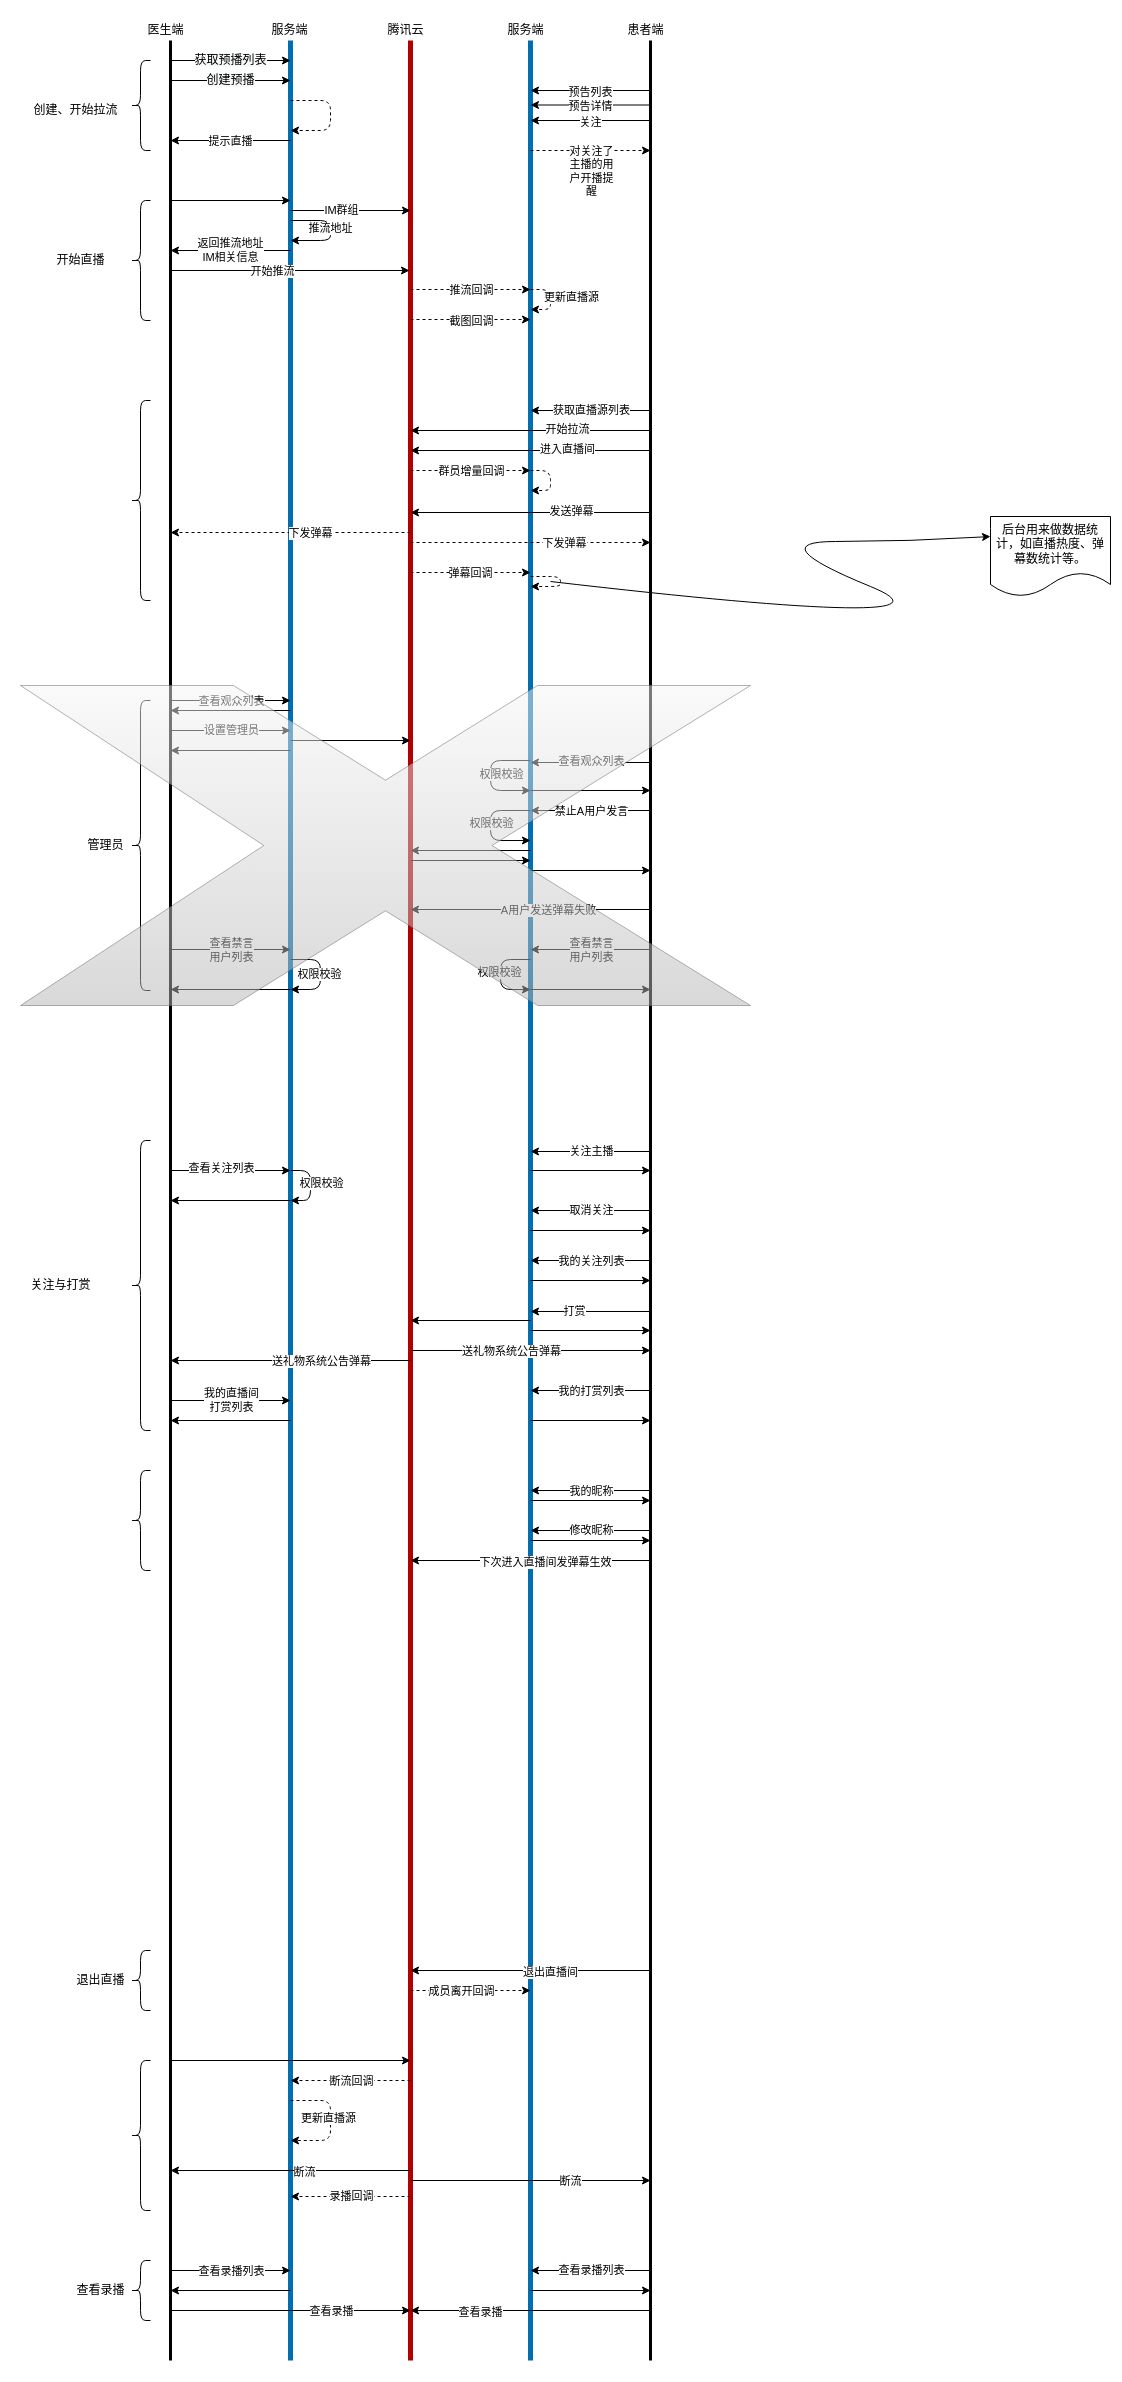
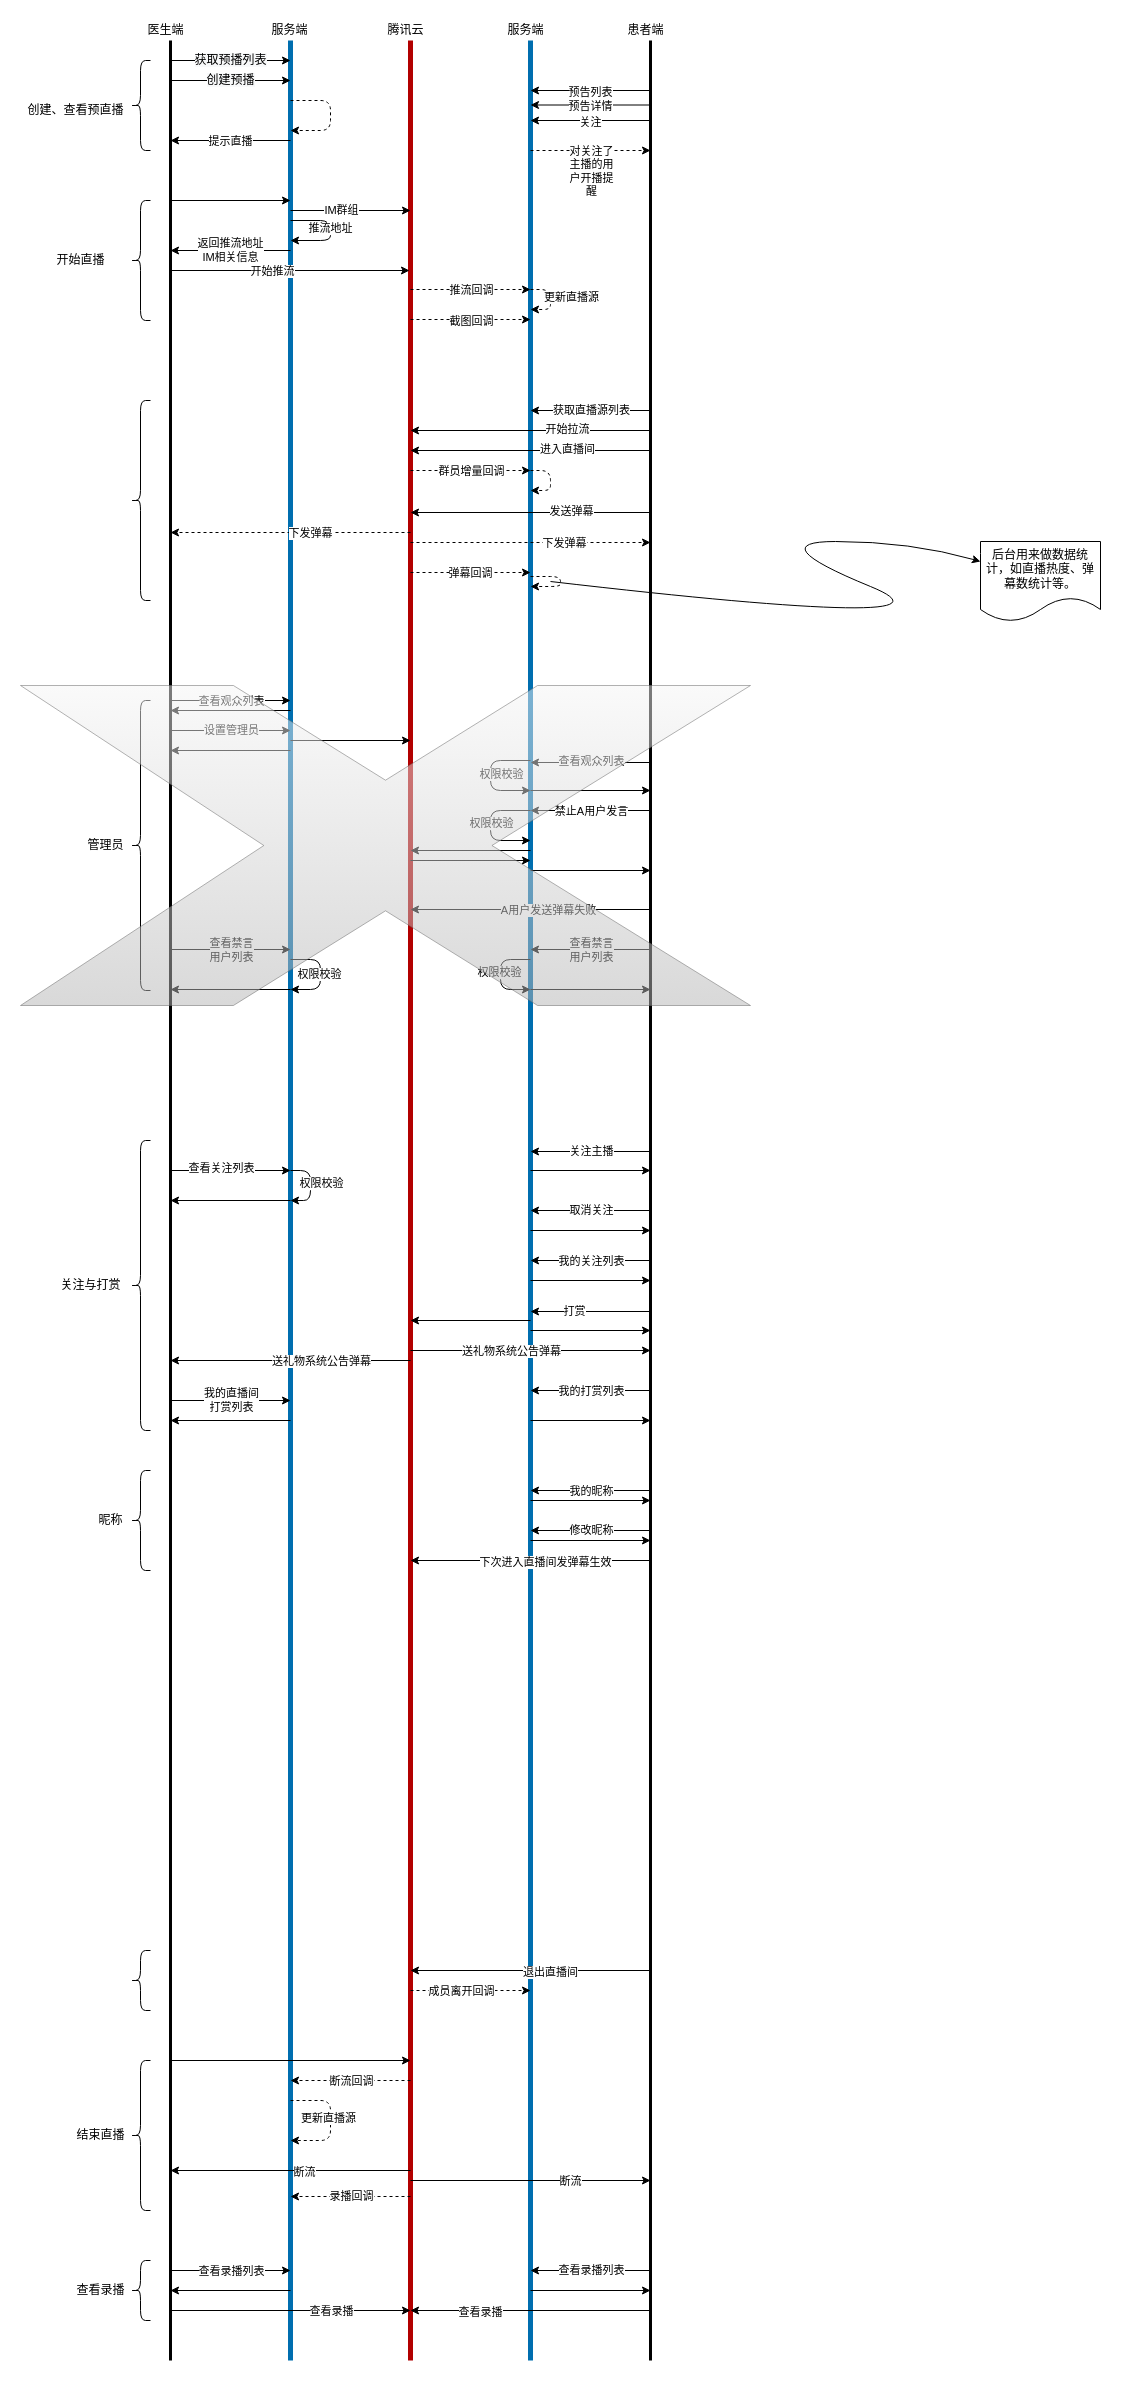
node "创建、开始拉流": label "创建、开始拉流" -> "创建、查看预直播"
node "后台用来做数据统计，如直播热度、弹幕数统计等。": moved (1051, 557) -> (1041, 582)
node "关注与打赏": moved (61, 1286) -> (91, 1286)
node "昵称": added
node "退出直播": removed
node "结束直播": added
